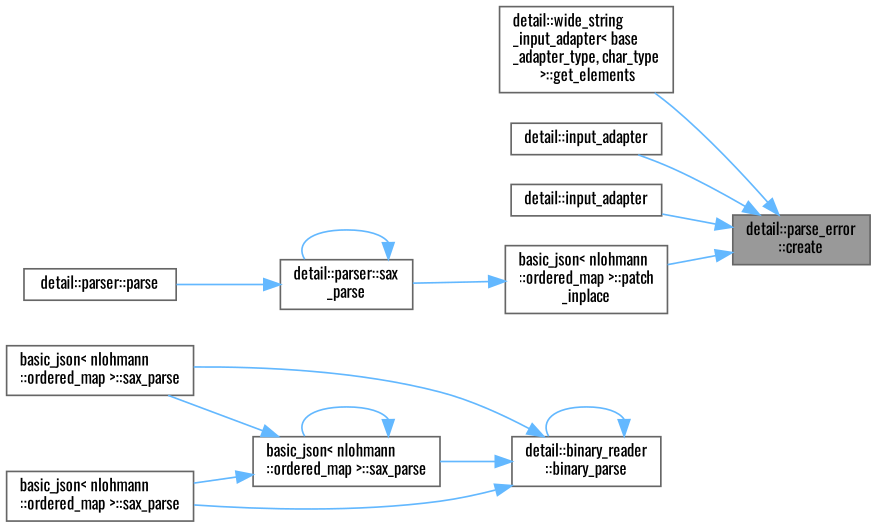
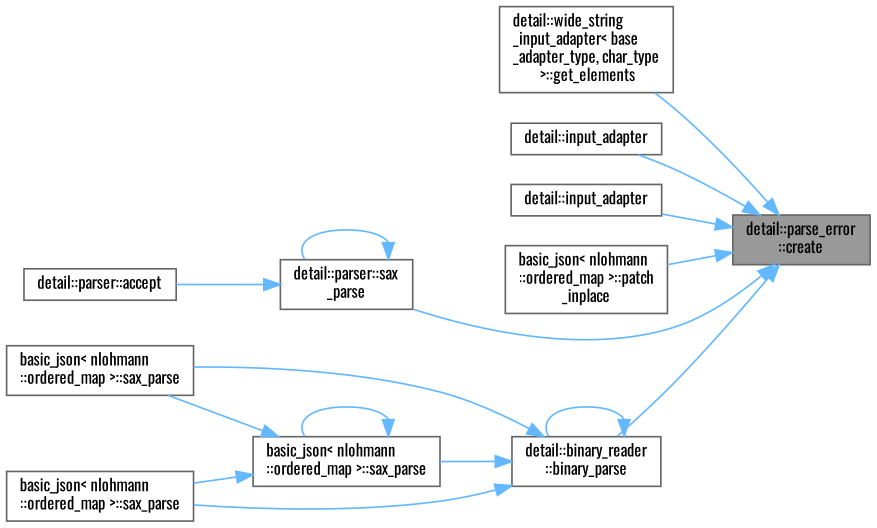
edge "detail::parser::sax _parse" -> "basic_json< nlohmann ::ordered_map >::patch _inplace": now "detail::parser::sax _parse" -> "detail::parse_error ::create"
node "detail::parser::parse": label "detail::parser::parse" -> "detail::parser::accept"
edge "detail::binary_reader ::binary_parse" -> "detail::parse_error ::create": added
